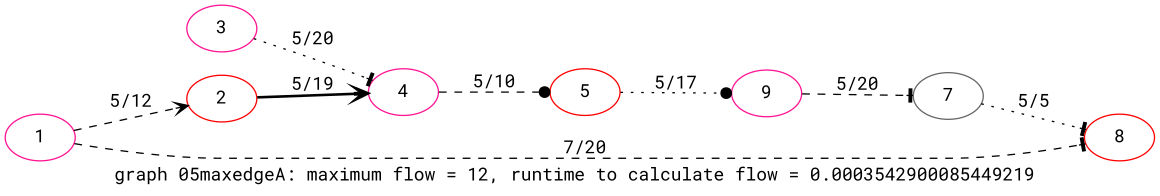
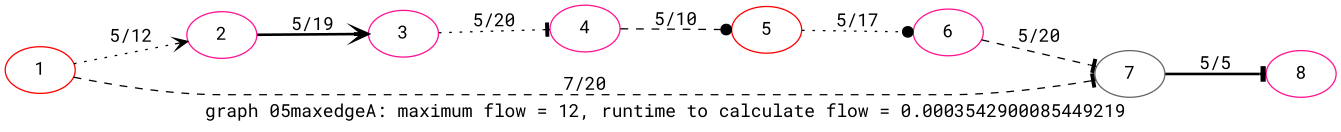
node "9": label "9" -> "6"
edge "2" -> "4": now "2" -> "3"
node "2": color red -> deeppink
edge "7" -> "8": style dotted -> bold
edge "1" -> "2": style dashed -> dotted
node "1": color deeppink -> red
node "8": color red -> deeppink
edge "1" -> "8": now "1" -> "7"
